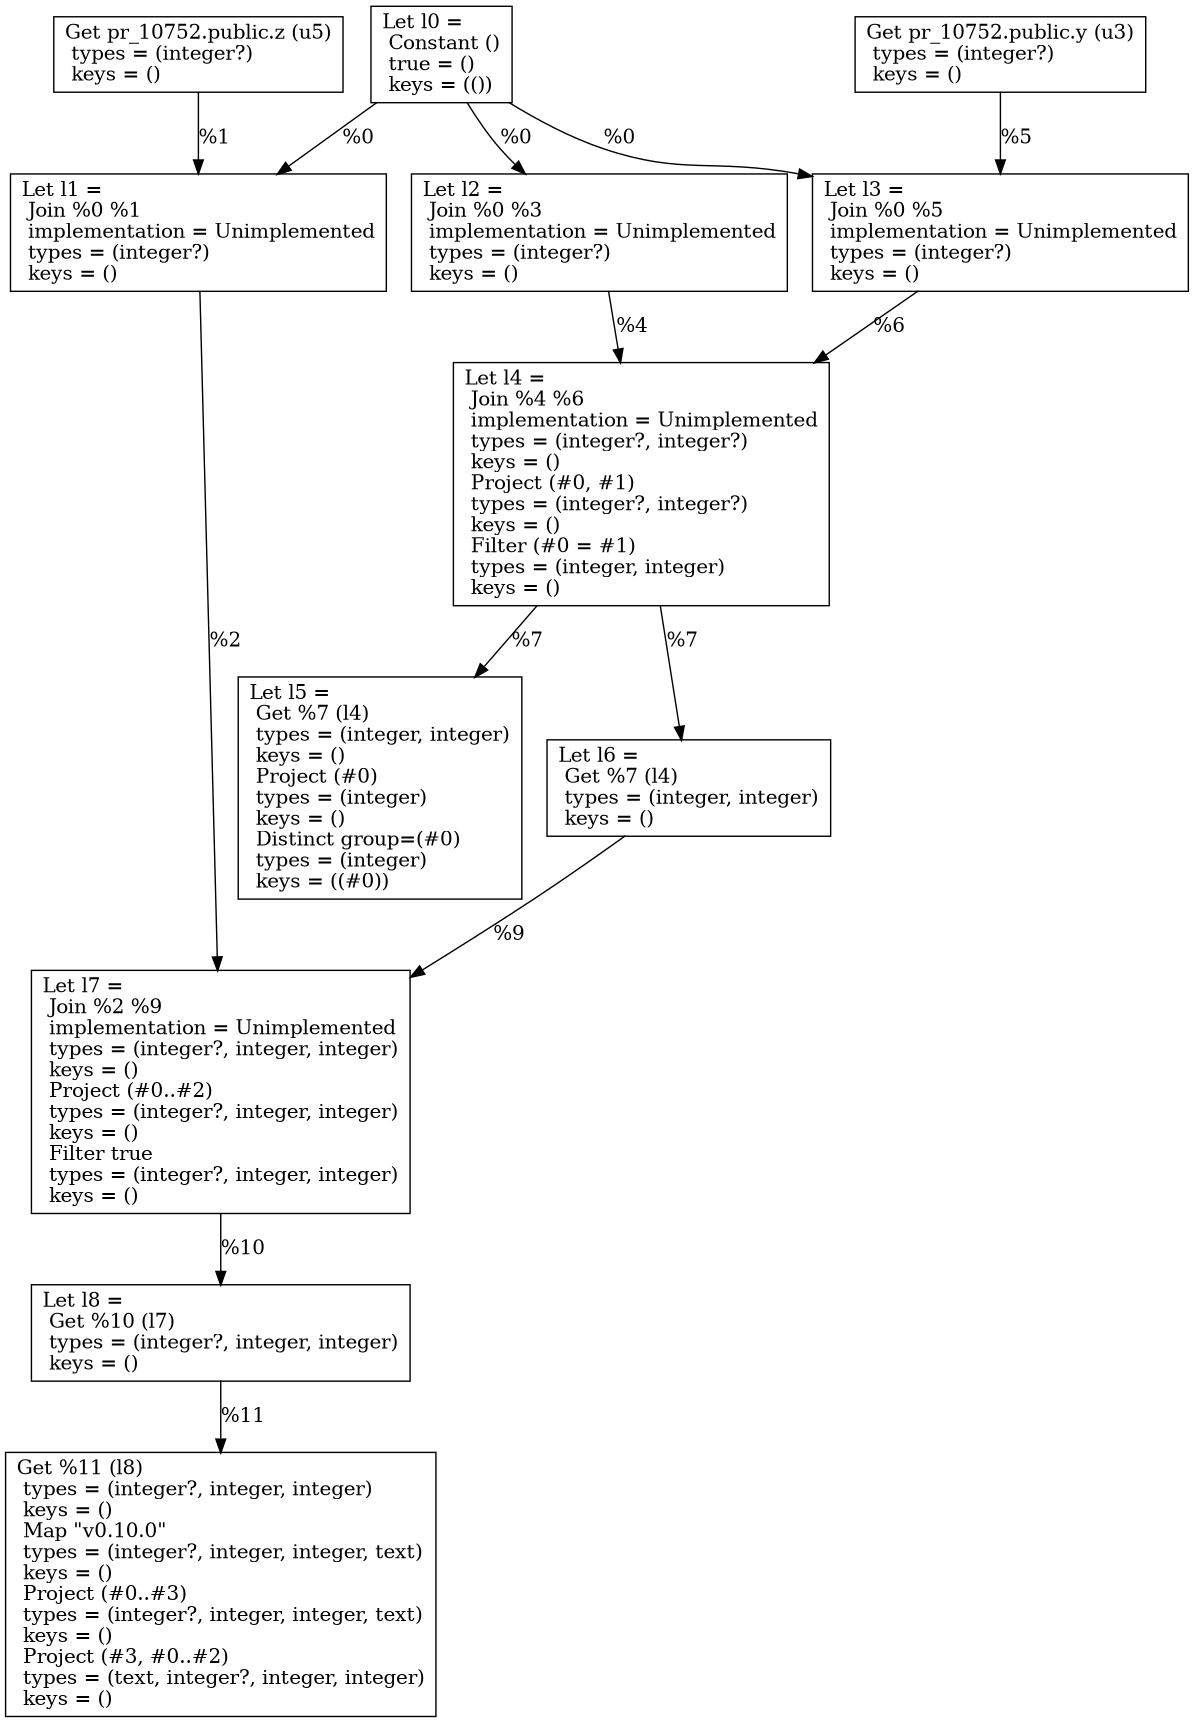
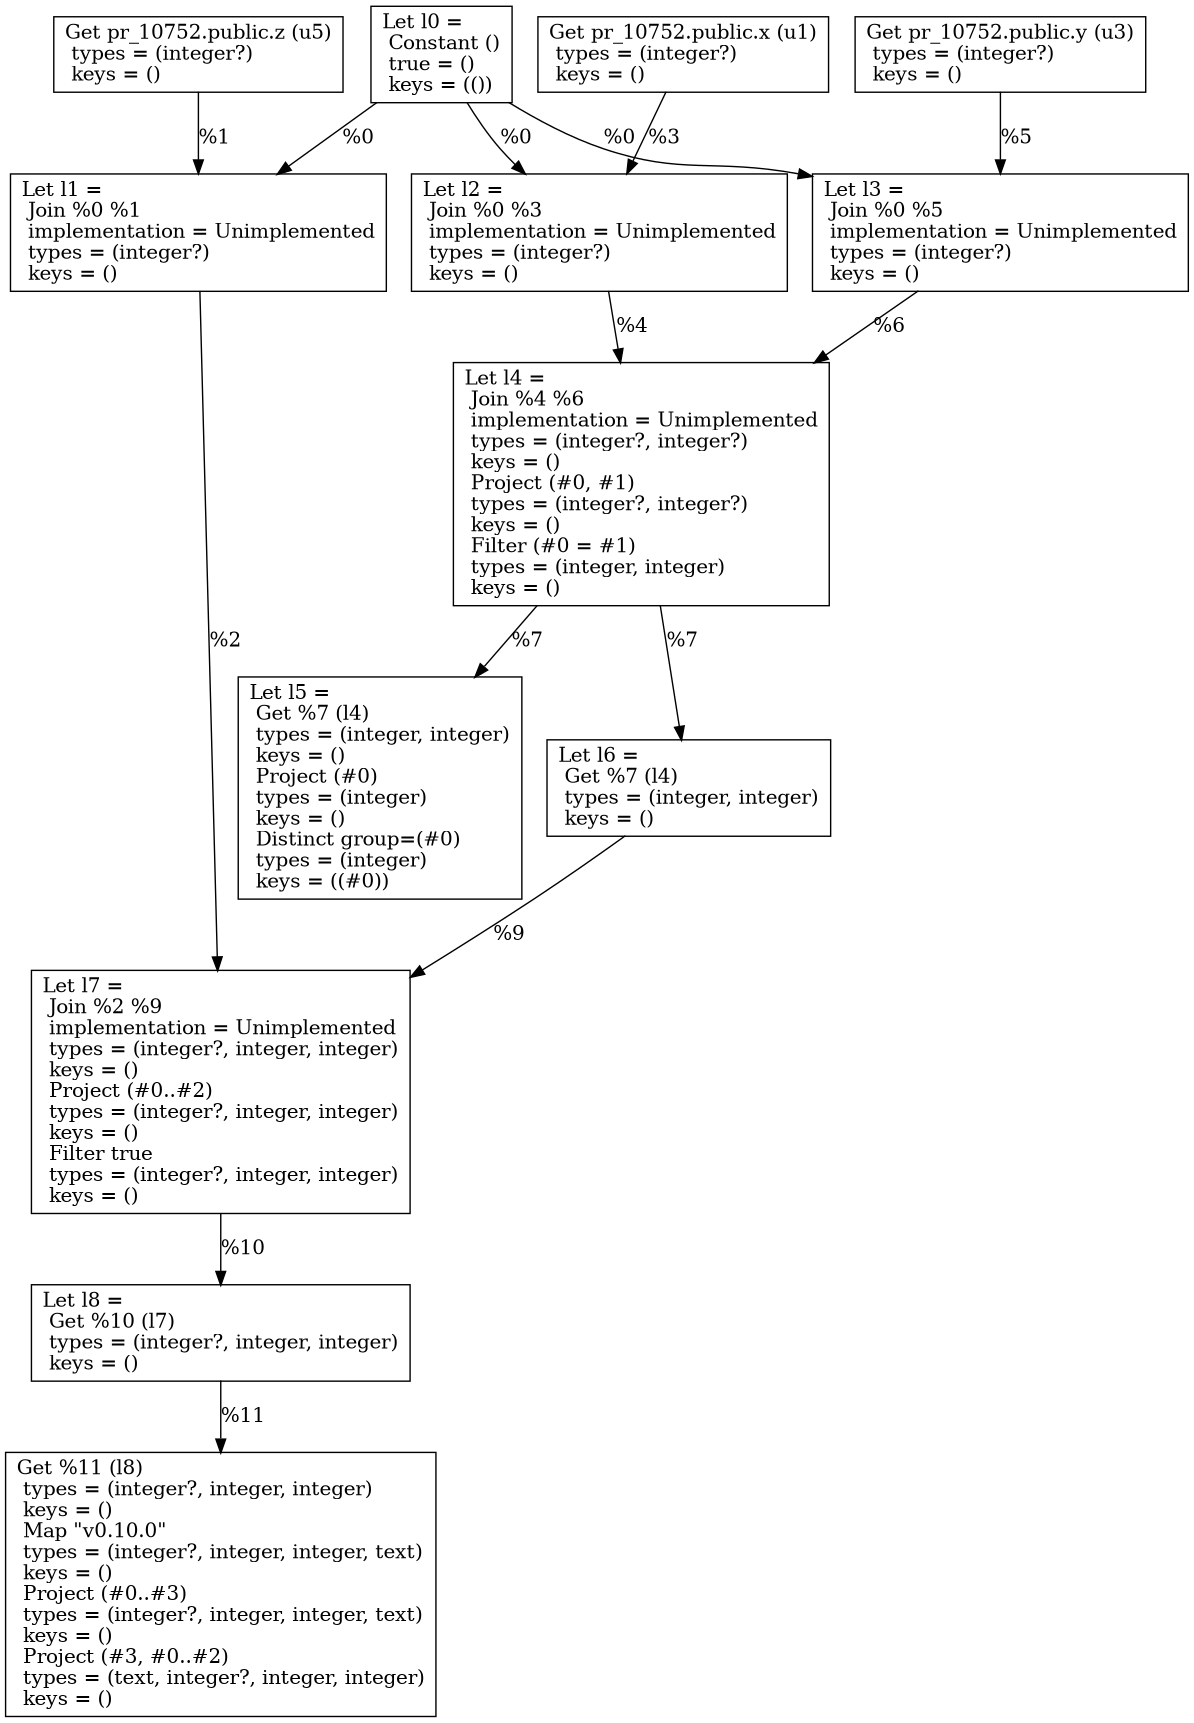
node "Get pr_10752.public.x (u1) types = (integer?) keys = ()": added
